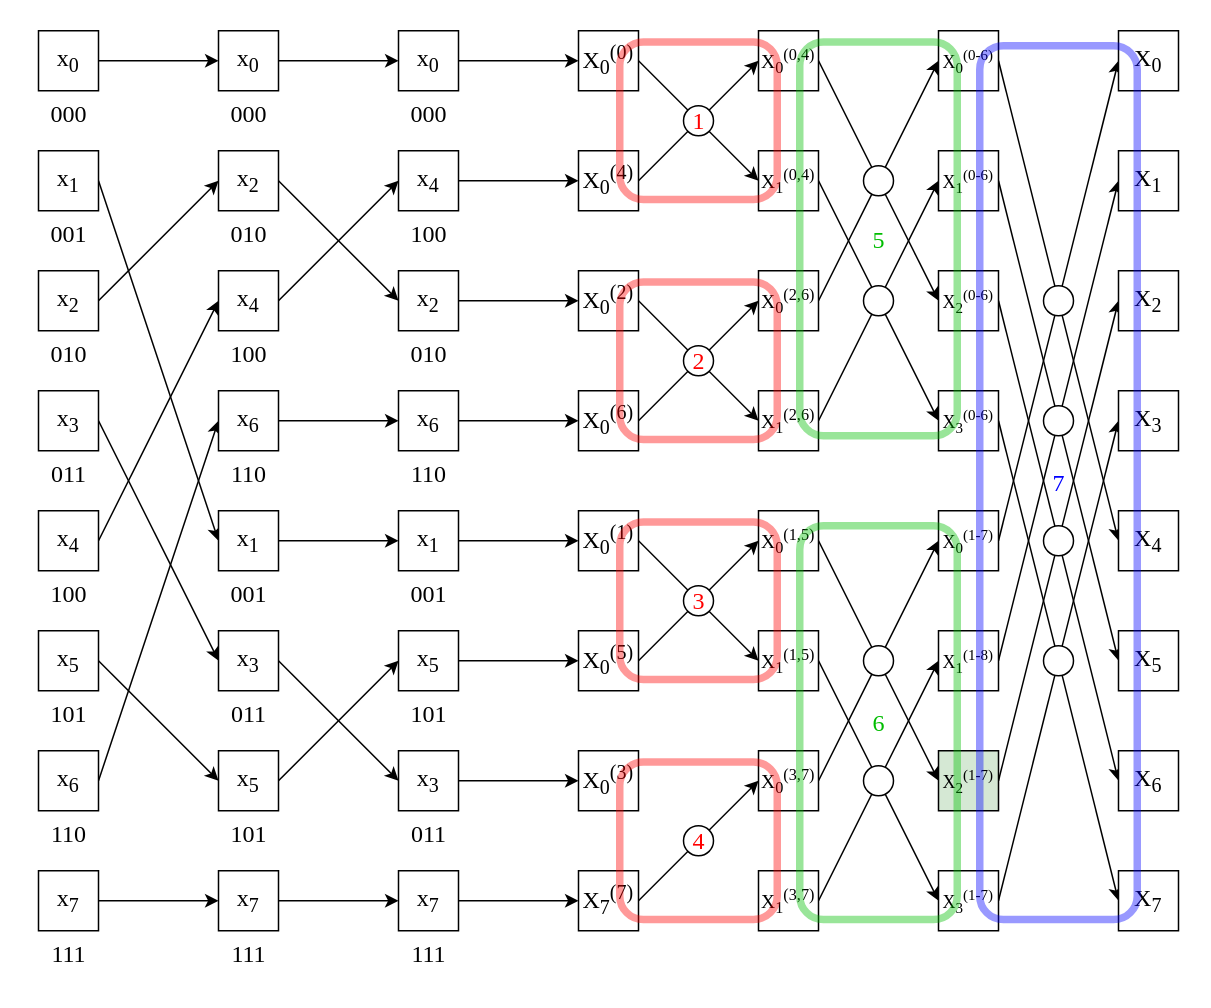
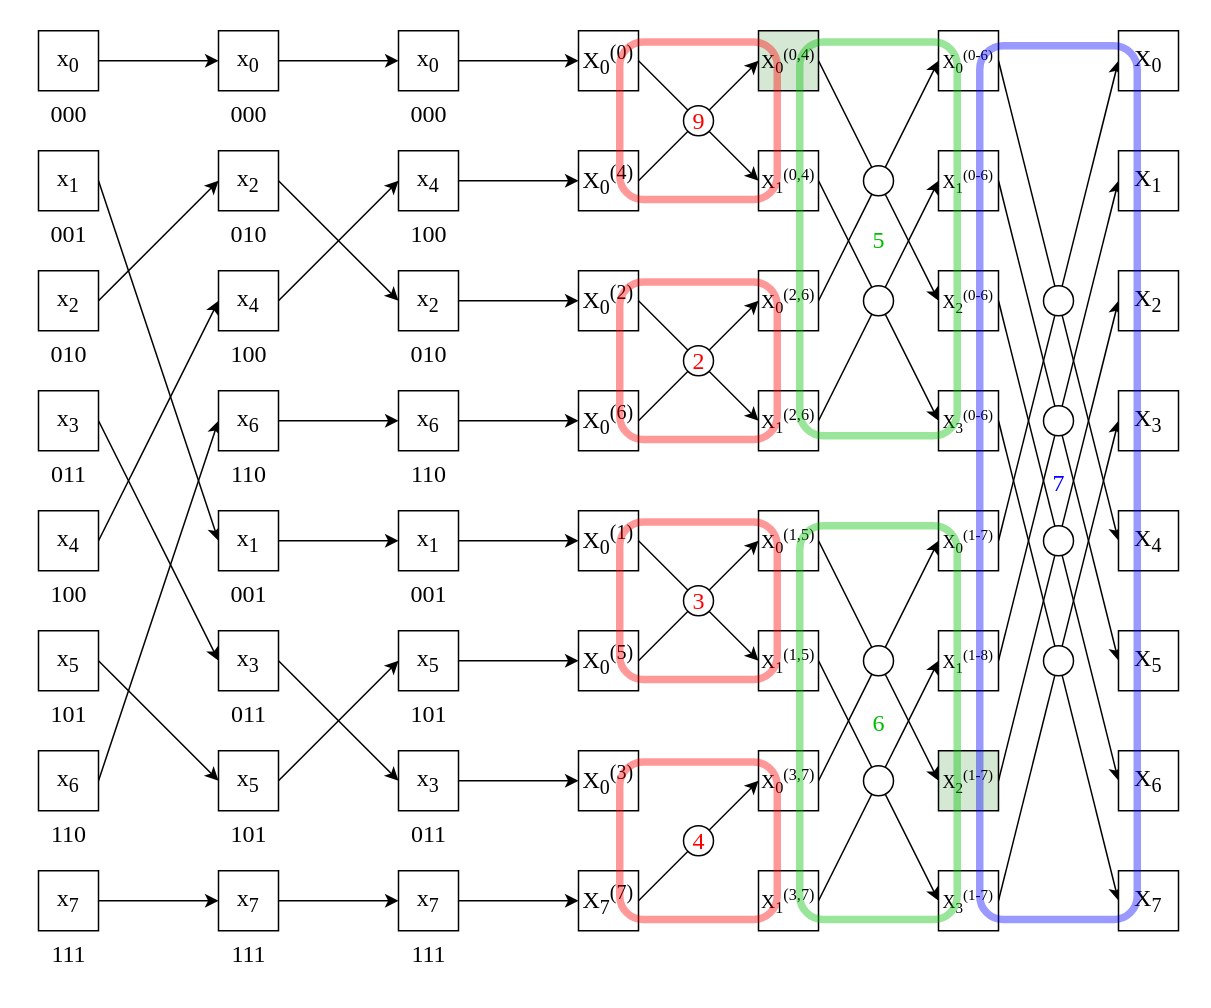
node "X0(0,4)": fillcolor #ffffff -> #d5e8d4
node "1": label "1" -> "9"
